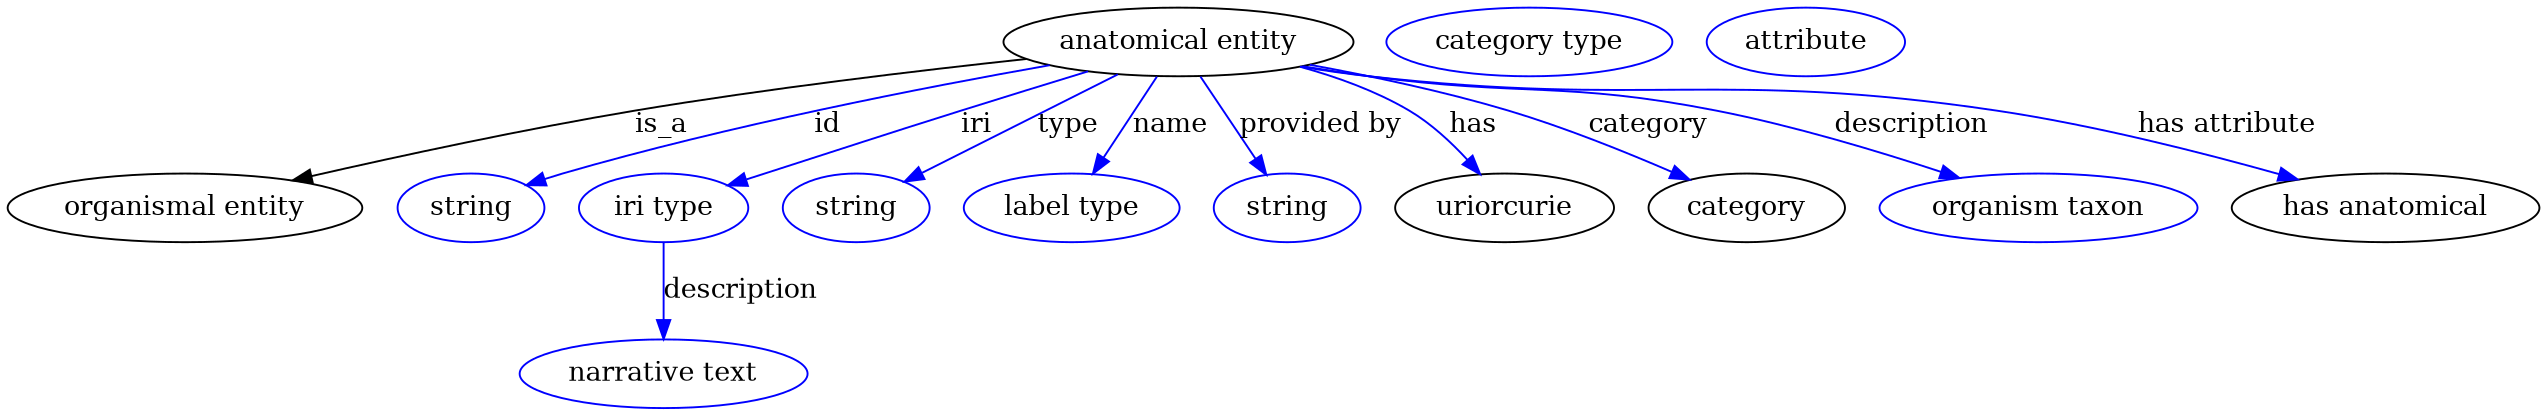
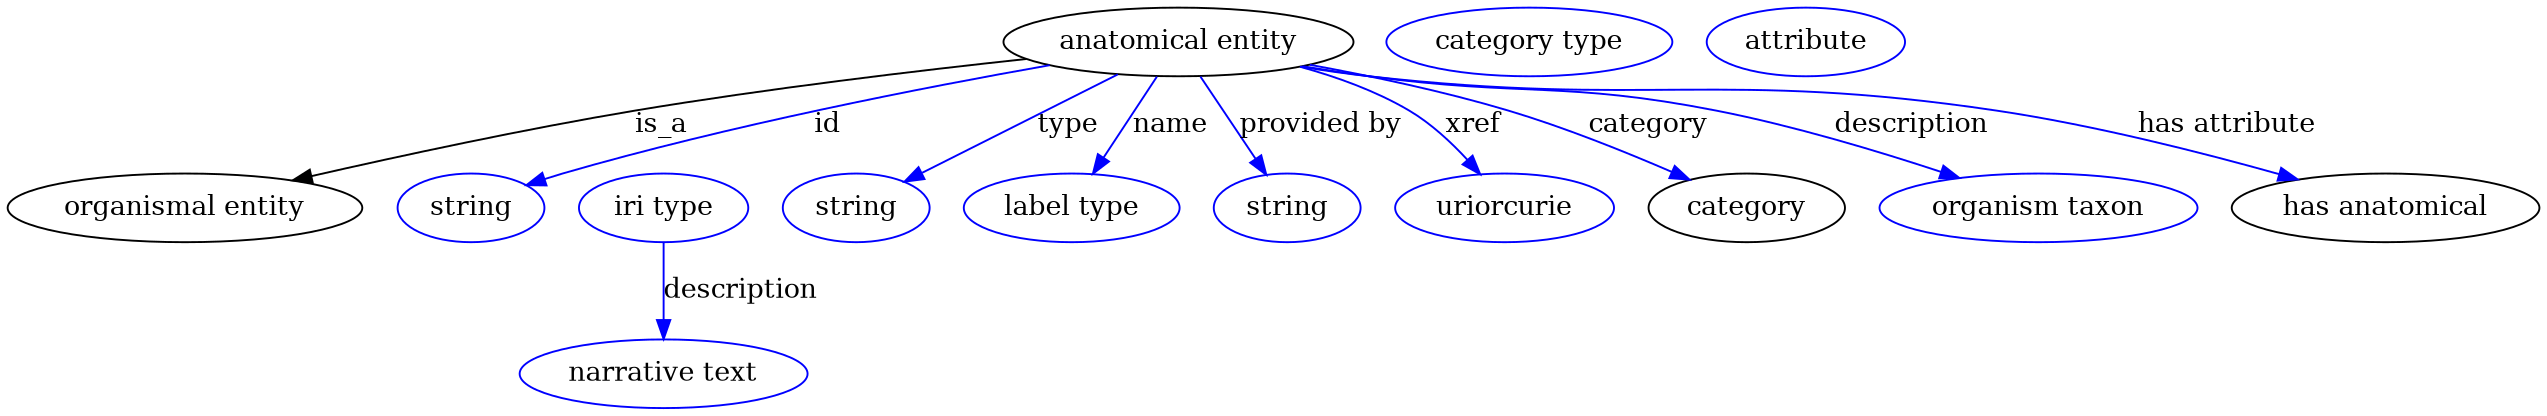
edge "anatomical entity" -> "iri type": removed, label "iri"
edge "anatomical entity" -> "uriorcurie": label "has" -> "xref"
node "uriorcurie": color black -> blue
